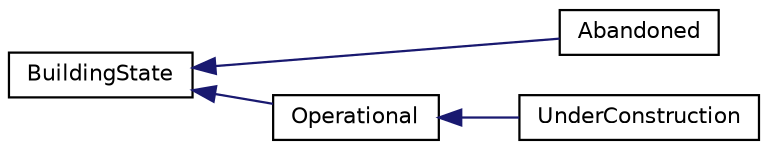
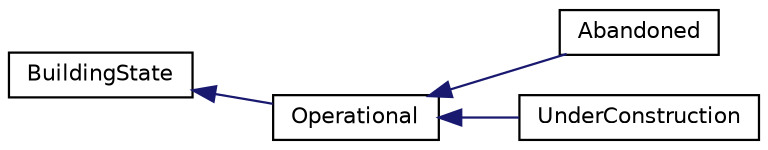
edge "Abandoned" -> "BuildingState": now "Abandoned" -> "Operational"
